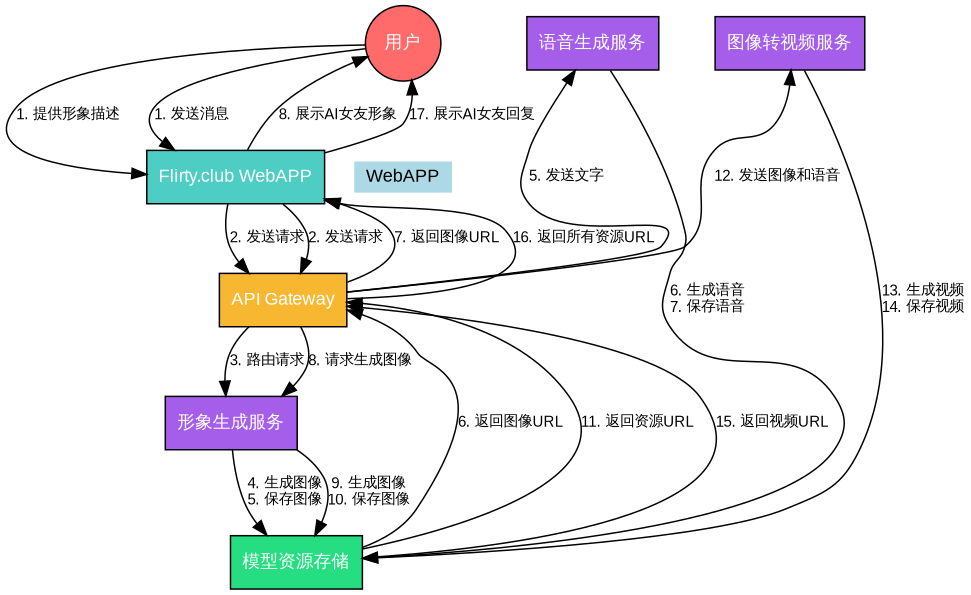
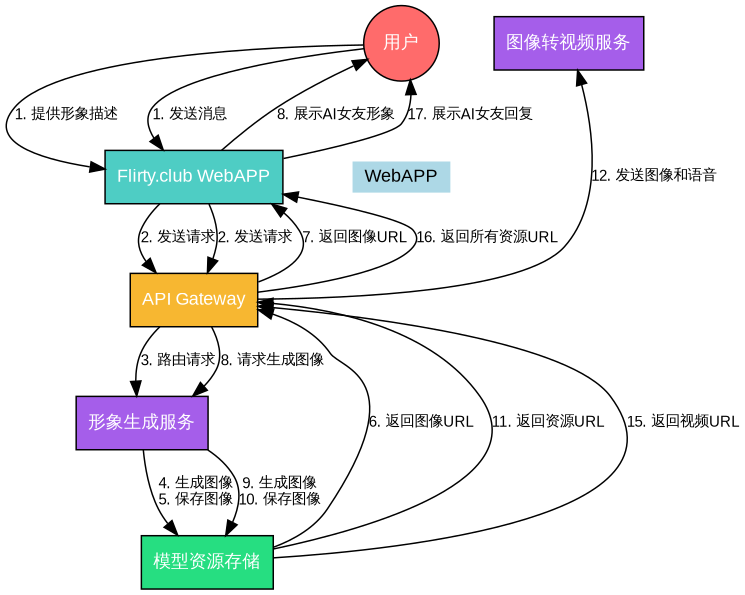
node "语音生成服务": removed
edge "图像转视频服务" -> "模型资源存储": removed, label "13. 生成视频 14. 保存视频"
